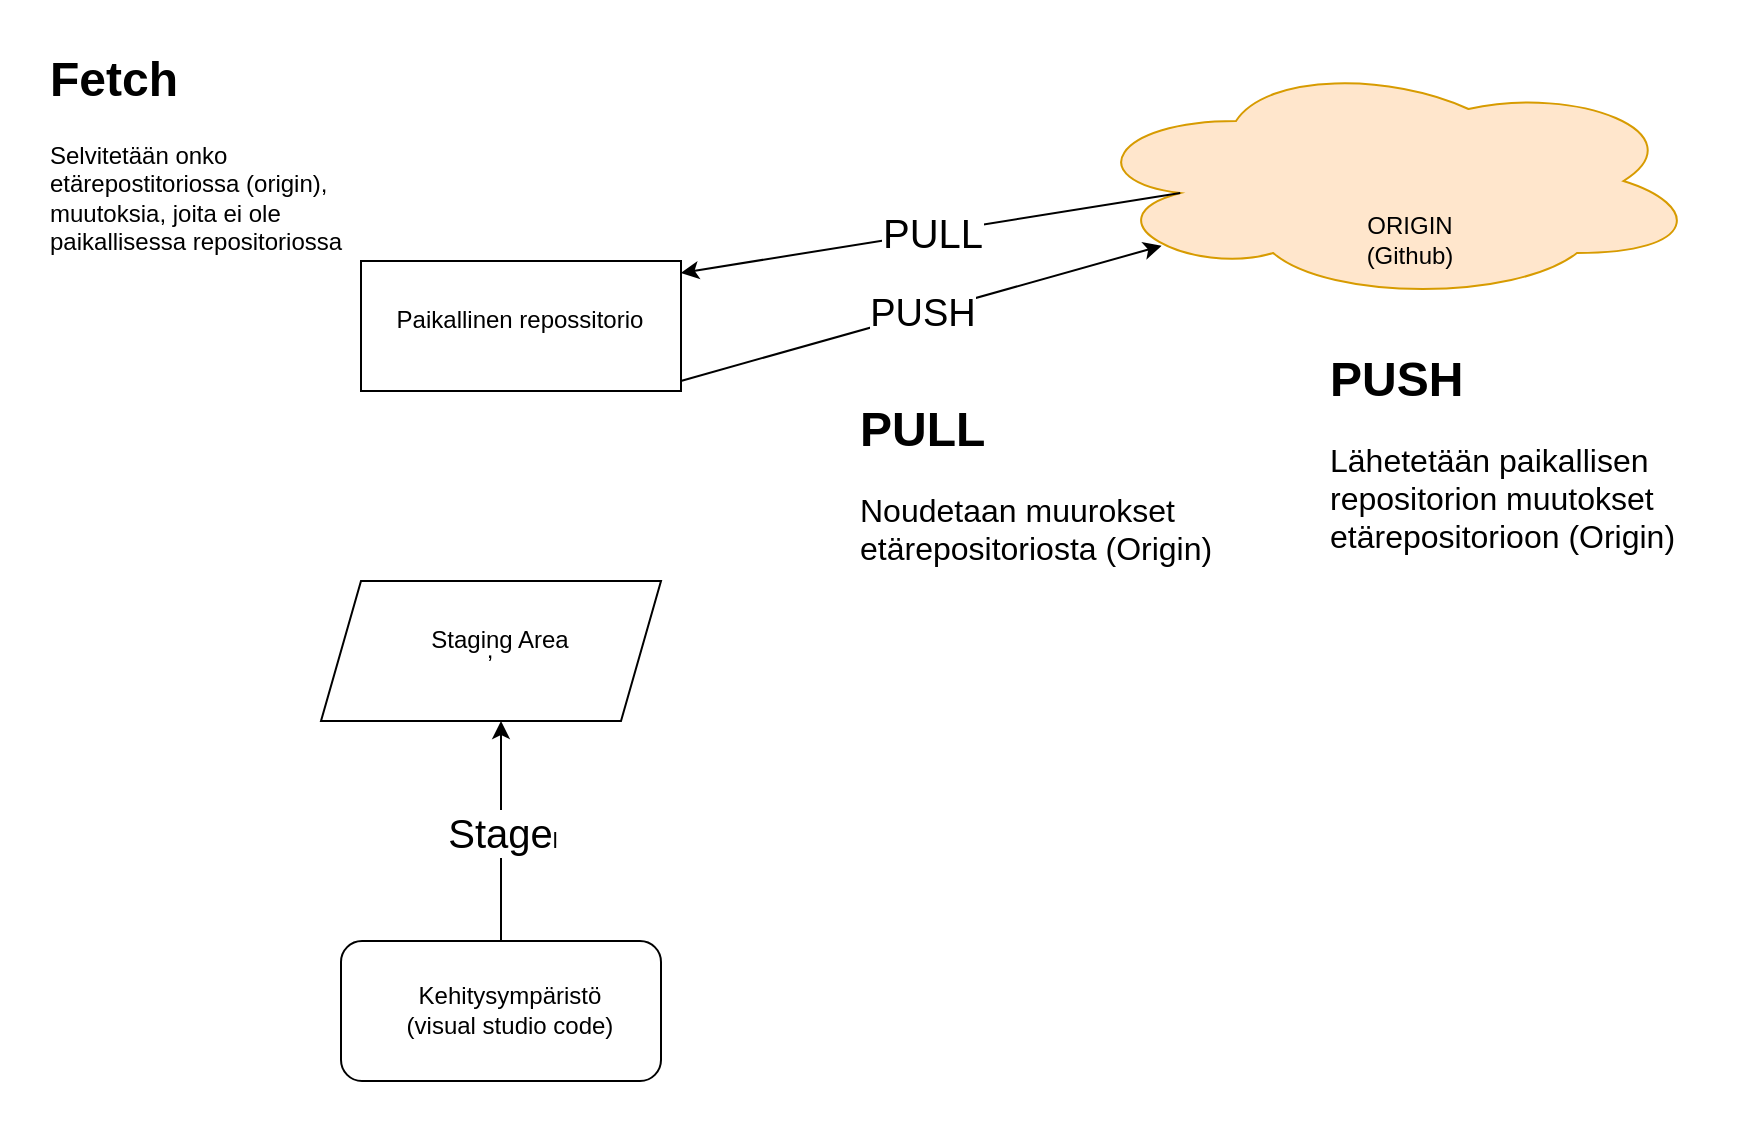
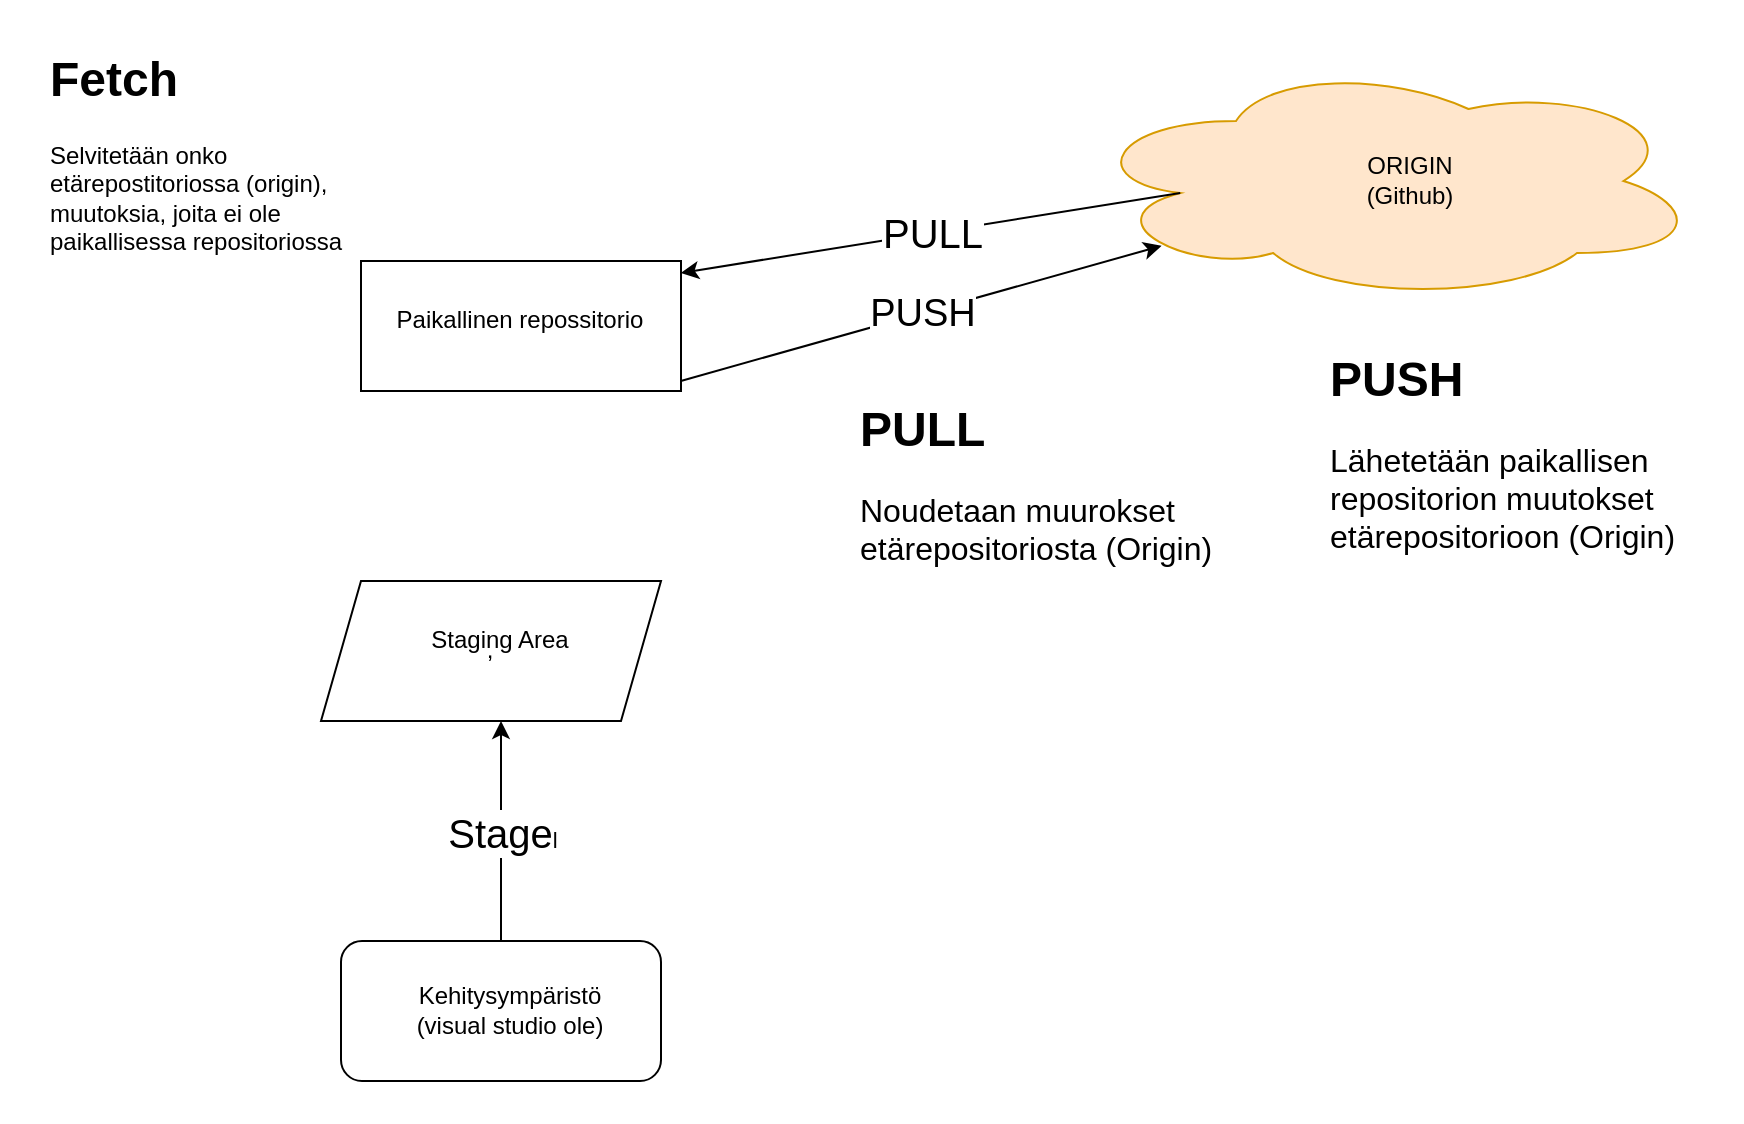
node "ORIGIN (Github)": moved (1411, 241) -> (1411, 181)
node "Kehitysympäristö (visual studio code)": label "Kehitysympäristö (visual studio code)" -> "Kehitysympäristö (visual studio ole)"
